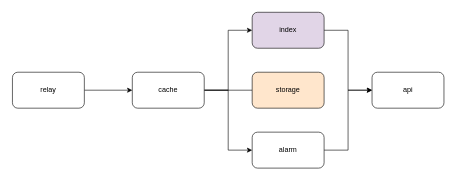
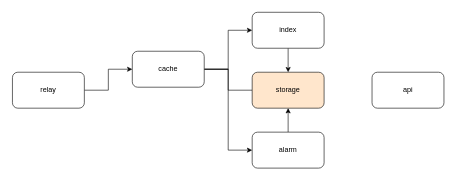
node "index": fillcolor #e1d5e7 -> #ffffff
edge "index" -> "api": now "index" -> "storage"
node "cache": moved (168, 90) -> (168, 69)
edge "alarm" -> "api": now "alarm" -> "storage"
